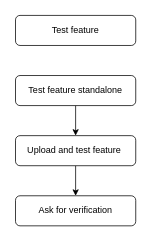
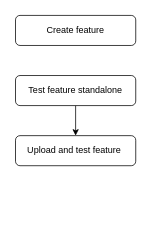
node "Test feature": label "Test feature" -> "Create feature"
edge "Upload and test feature" -> "Ask for verification": removed
node "Ask for verification": removed
